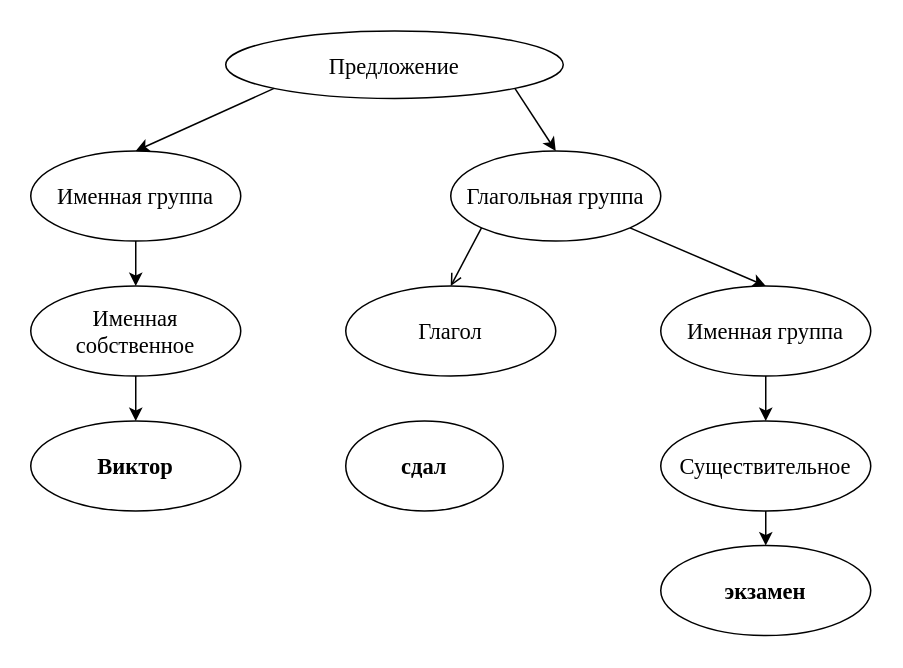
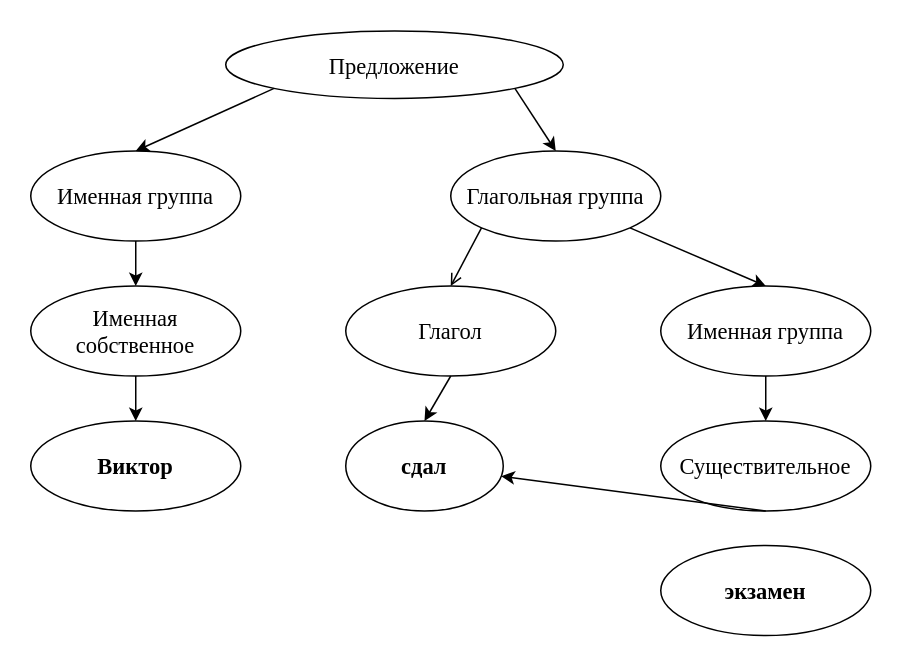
edge "Глагол" -> "сдал": added
edge "Существительное" -> "экзамен": now "Существительное" -> "сдал"
